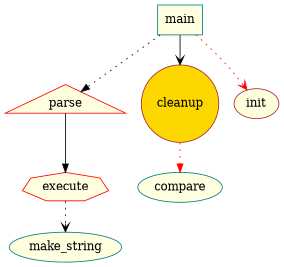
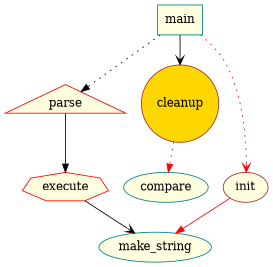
edge "execute" -> "make_string": style dotted -> solid
edge "init" -> "make_string": added
